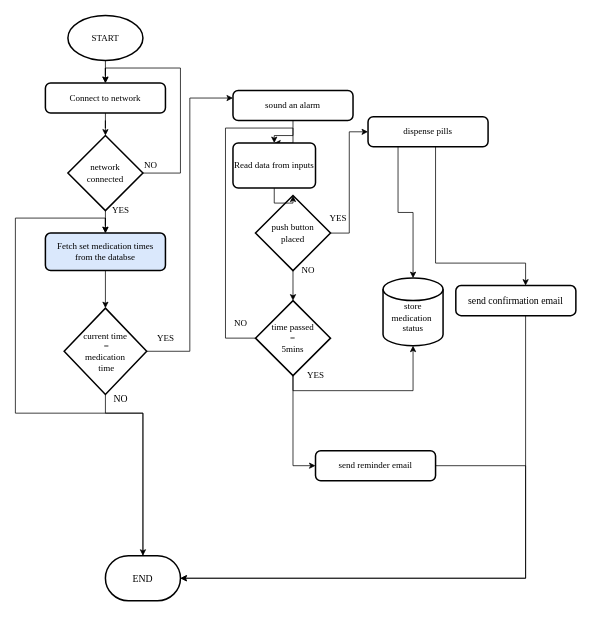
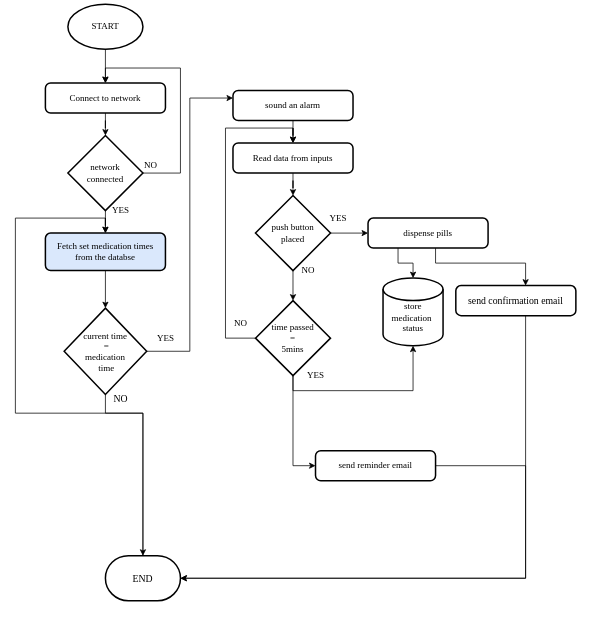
node "START": moved (105, 38) -> (105, 27)
node "dispense pills": moved (428, 132) -> (428, 233)
node "Read data from inputs": size 83x45 -> 120x30
